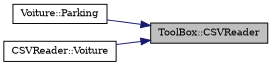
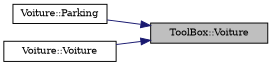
node "ToolBox::CSVReader": label "ToolBox::CSVReader" -> "ToolBox::Voiture"
node "CSVReader::Voiture": label "CSVReader::Voiture" -> "Voiture::Voiture"
